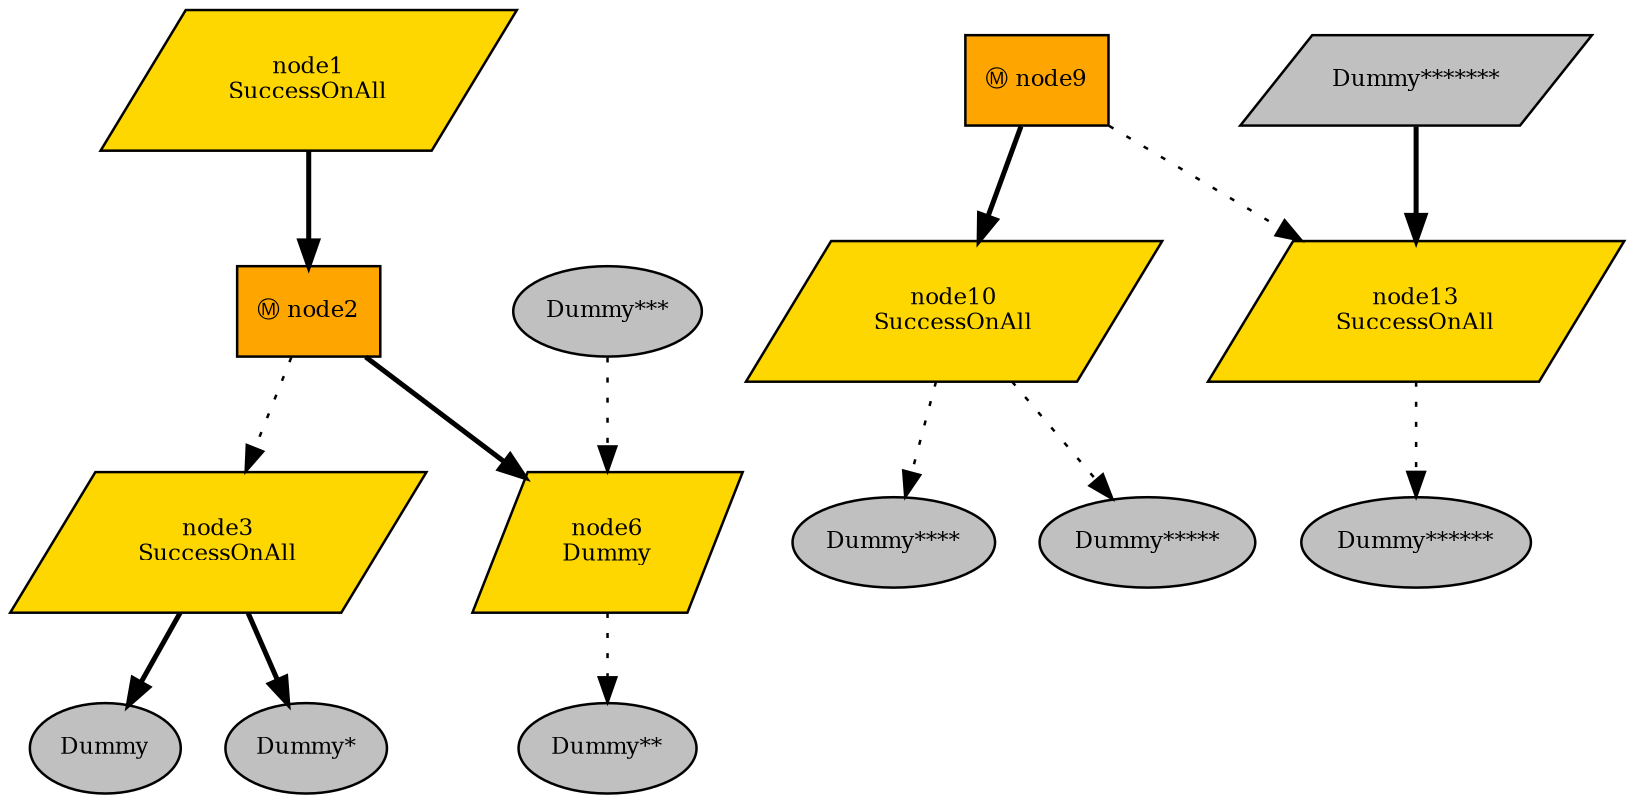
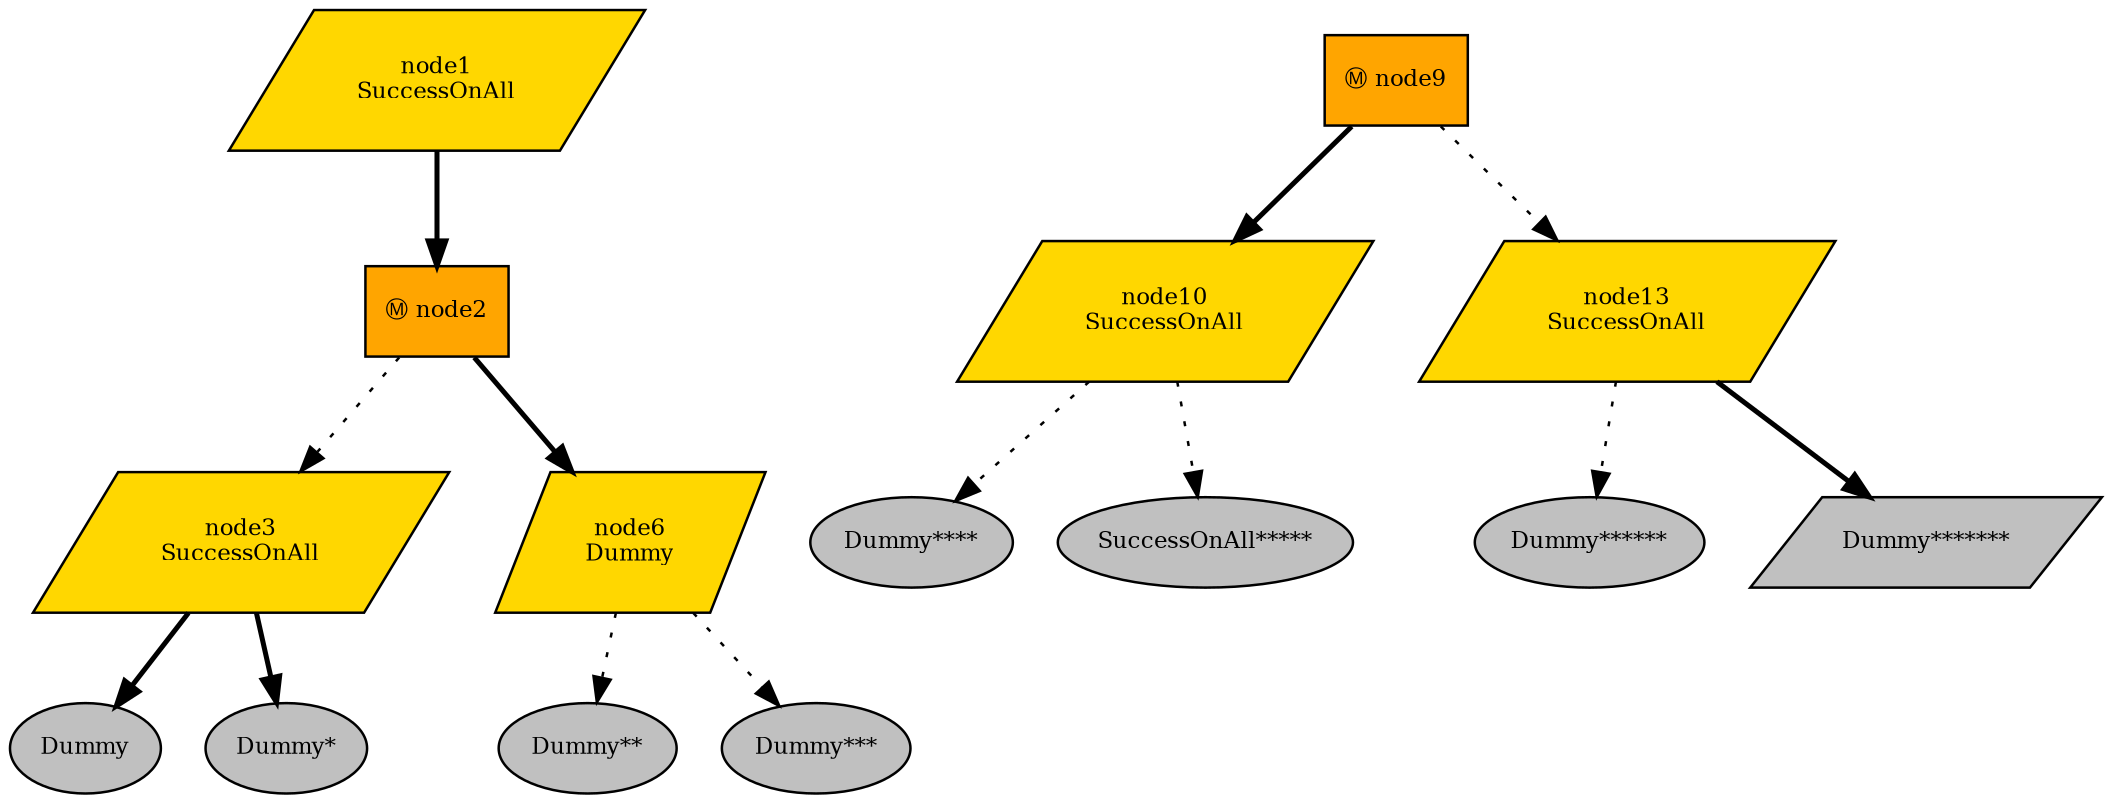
edge "Dummy*******" -> "node13 SuccessOnAll": reversed
edge "Dummy***" -> "node6 Dummy": reversed
node "Dummy*****": label "Dummy*****" -> "SuccessOnAll*****"
